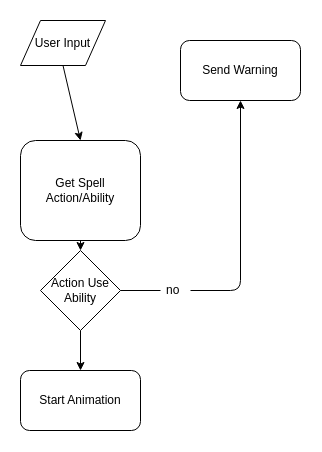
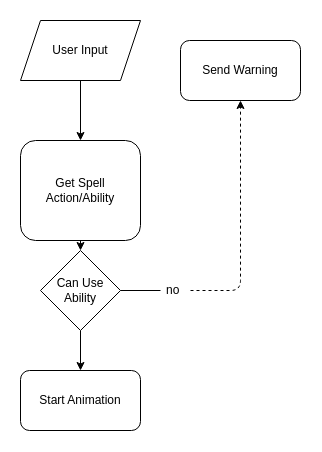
node "User Input": size 85x45 -> 120x60
edge "no" -> "Send Warning": style solid -> dashed
node "Action Use Ability": label "Action Use Ability" -> "Can Use Ability"
